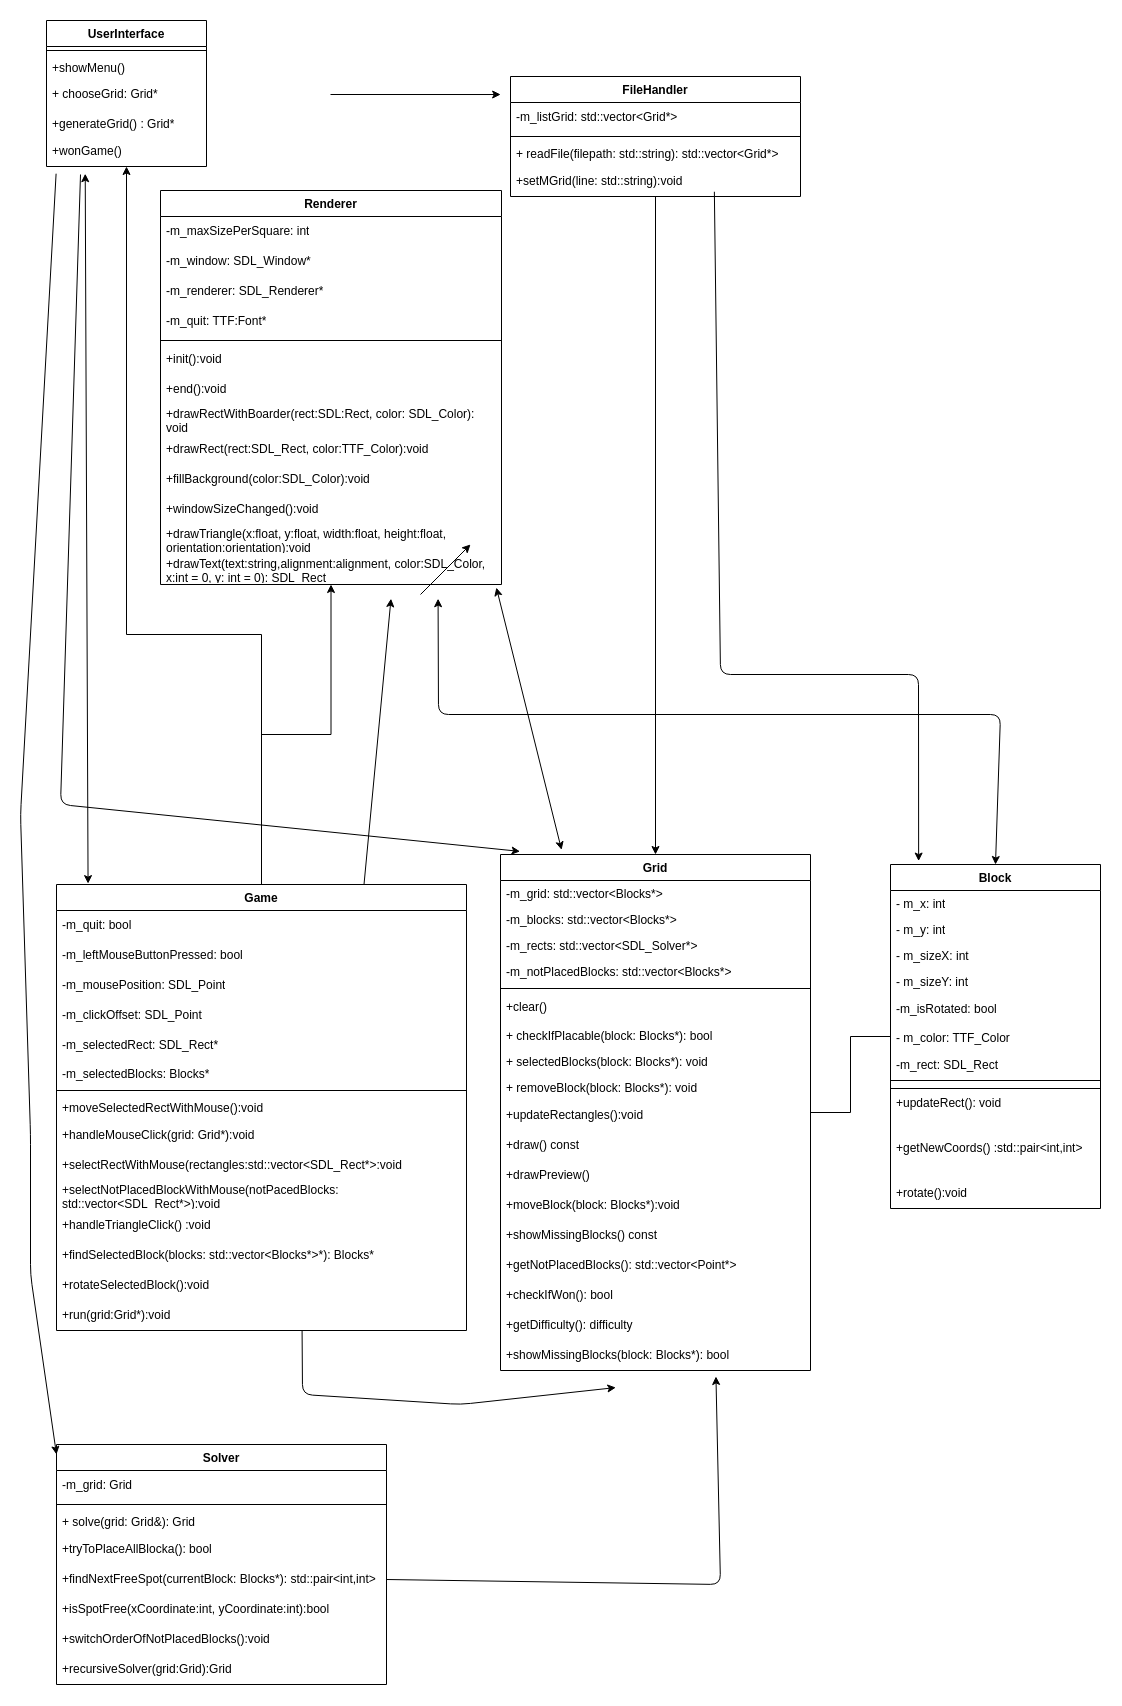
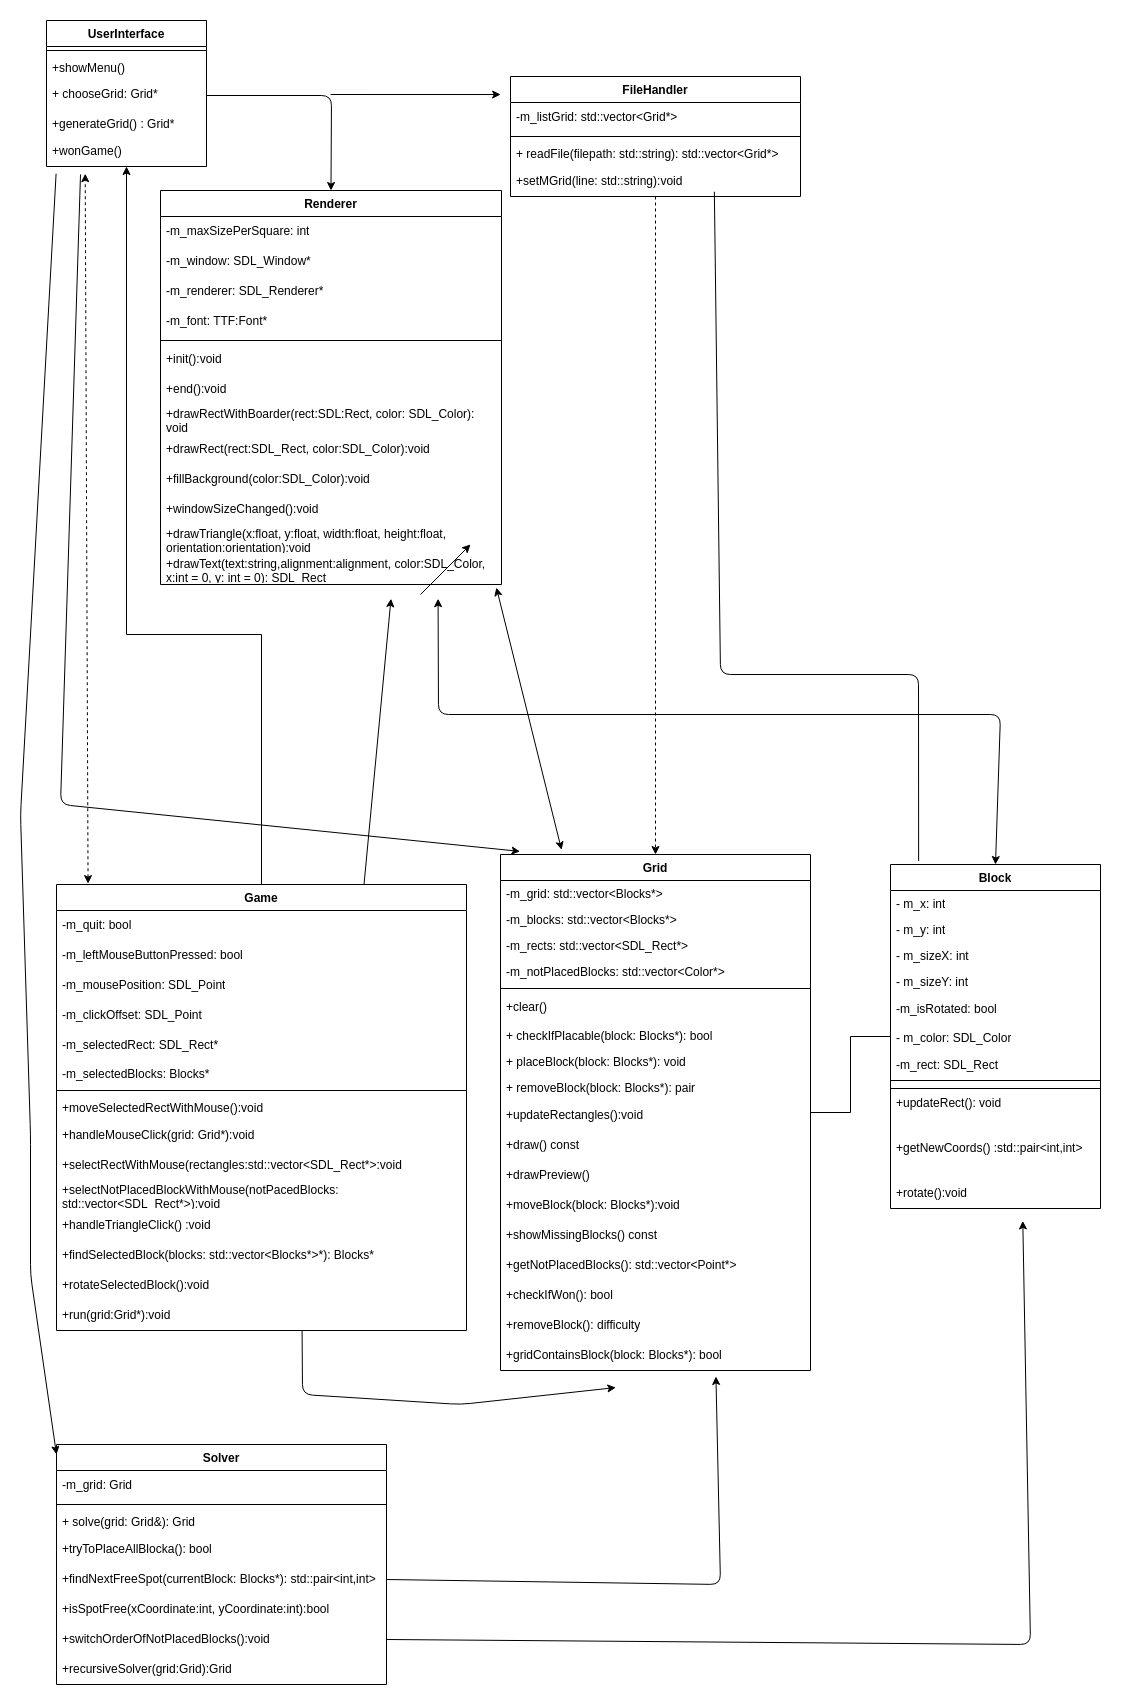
edge "+ chooseGrid: Grid*" -> "Renderer": added
node "-m_quit: TTF:Font*": label "-m_quit: TTF:Font*" -> "-m_font: TTF:Font*"
node "+drawRect(rect:SDL_Rect, color:TTF_Color):void": label "+drawRect(rect:SDL_Rect, color:TTF_Color):void" -> "+drawRect(rect:SDL_Rect, color:SDL_Color):void"
edge "FileHandler" -> "Grid": style solid -> dashed
edge "+wonGame()" -- "Game": style solid -> dashed
edge "Game" -> "Renderer": removed
edge "+setMGrid(line: std::string):void" -> "Block": arrowhead classic -> none
node "-m_rects: std::vector<SDL_Solver*>": label "-m_rects: std::vector<SDL_Solver*>" -> "-m_rects: std::vector<SDL_Rect*>"
node "-m_notPlacedBlocks: std::vector<Blocks*>": label "-m_notPlacedBlocks: std::vector<Blocks*>" -> "-m_notPlacedBlocks: std::vector<Color*>"
node "- m_color: TTF_Color": label "- m_color: TTF_Color" -> "- m_color: SDL_Color"
node "+ selectedBlocks(block: Blocks*): void": label "+ selectedBlocks(block: Blocks*): void" -> "+ placeBlock(block: Blocks*): void"
node "+ removeBlock(block: Blocks*): void": label "+ removeBlock(block: Blocks*): void" -> "+ removeBlock(block: Blocks*): pair"
node "+getDifficulty(): difficulty": label "+getDifficulty(): difficulty" -> "+removeBlock(): difficulty"
node "+showMissingBlocks(block: Blocks*): bool": label "+showMissingBlocks(block: Blocks*): bool" -> "+gridContainsBlock(block: Blocks*): bool"
edge "+switchOrderOfNotPlacedBlocks():void" -> "+rotate():void": added
